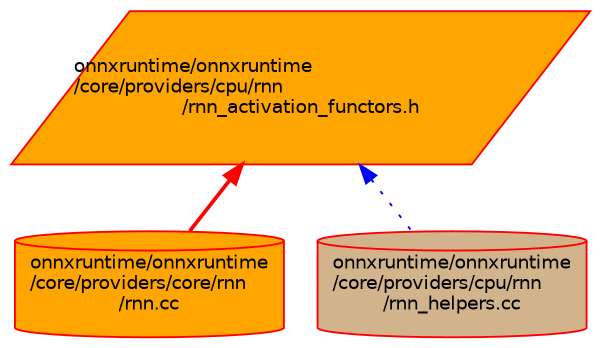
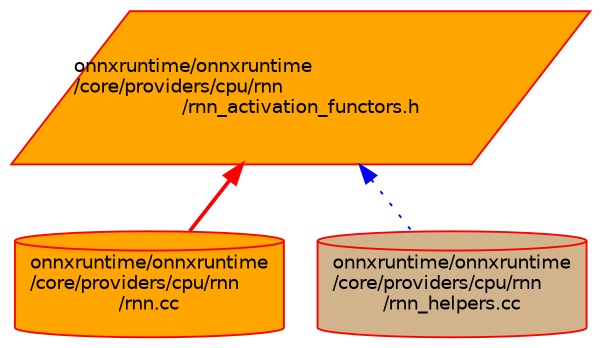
node "onnxruntime/onnxruntime /core/providers/core/rnn /rnn.cc": label "onnxruntime/onnxruntime /core/providers/core/rnn /rnn.cc" -> "onnxruntime/onnxruntime /core/providers/cpu/rnn /rnn.cc"
